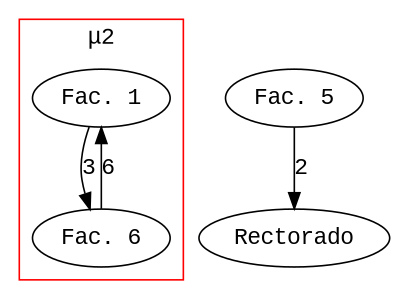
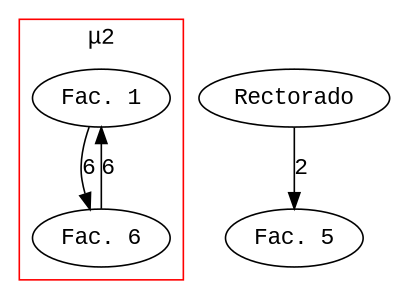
edge "Fac. 5" -> "Rectorado": reversed
edge "Fac. 1" -> "Fac. 6": label "3" -> "6"
